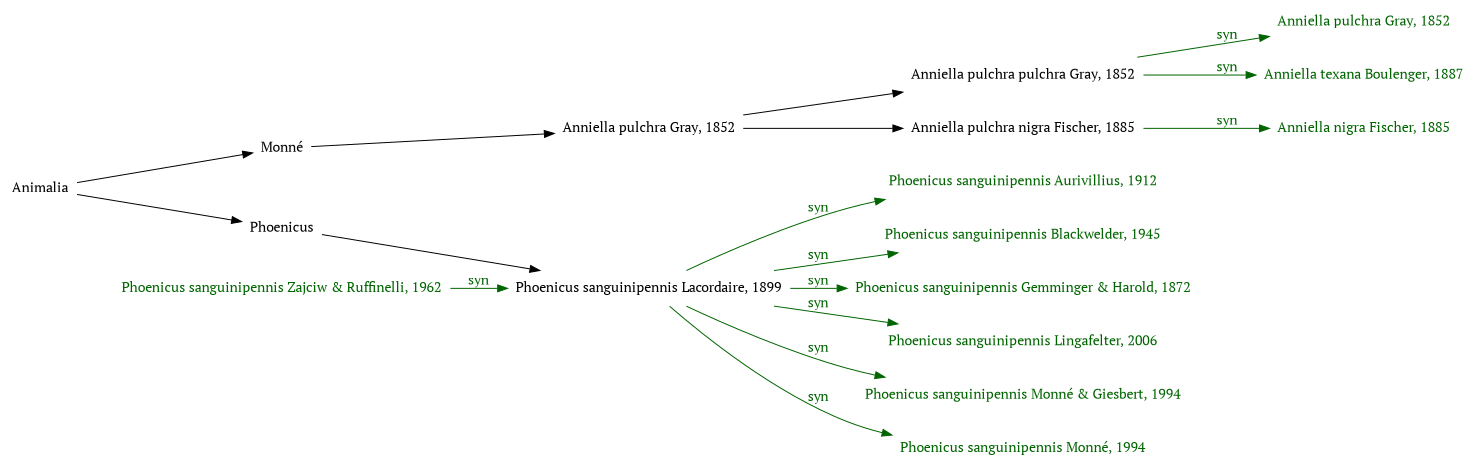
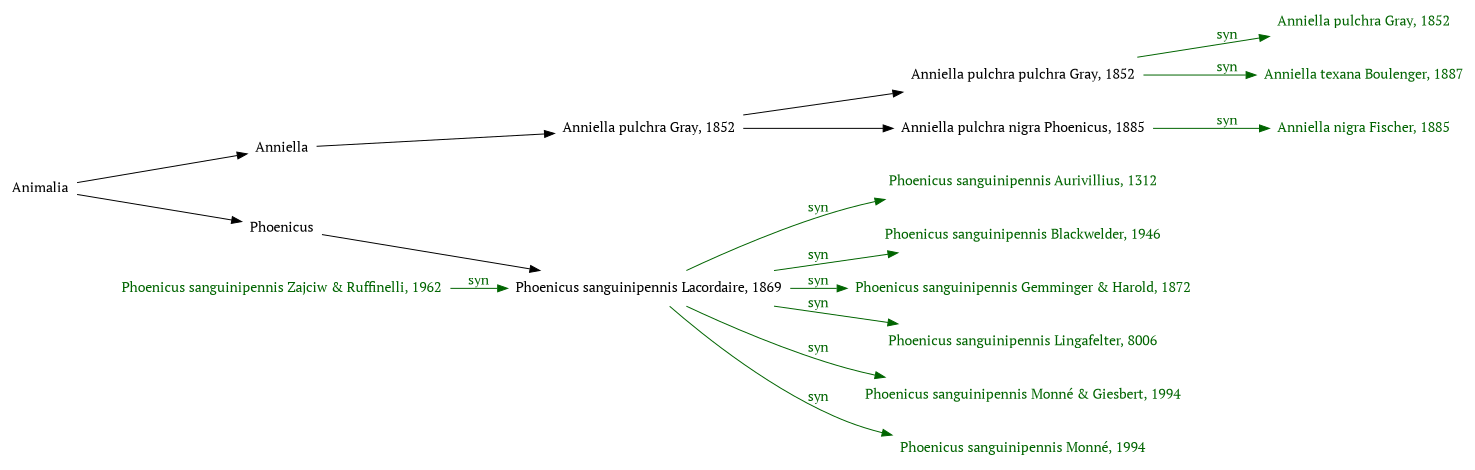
node "Anniella pulchra nigra Fischer, 1885": label "Anniella pulchra nigra Fischer, 1885" -> "Anniella pulchra nigra Phoenicus, 1885"
node "Monné": label "Monné" -> "Anniella"
node "Phoenicus sanguinipennis Aurivillius, 1912": label "Phoenicus sanguinipennis Aurivillius, 1912" -> "Phoenicus sanguinipennis Aurivillius, 1312"
node "Phoenicus sanguinipennis Blackwelder, 1945": label "Phoenicus sanguinipennis Blackwelder, 1945" -> "Phoenicus sanguinipennis Blackwelder, 1946"
node "Phoenicus sanguinipennis Lacordaire, 1899": label "Phoenicus sanguinipennis Lacordaire, 1899" -> "Phoenicus sanguinipennis Lacordaire, 1869"
node "Phoenicus sanguinipennis Lingafelter, 2006": label "Phoenicus sanguinipennis Lingafelter, 2006" -> "Phoenicus sanguinipennis Lingafelter, 8006"
